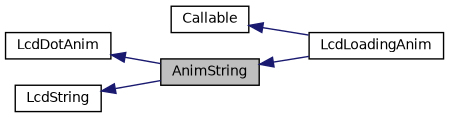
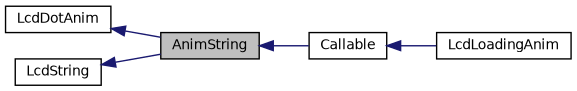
edge "LcdLoadingAnim" -> "AnimString": now "Callable" -> "AnimString"
